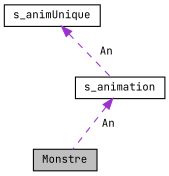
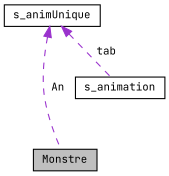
edge "s_animation" -> "s_animUnique": label " An" -> " tab"
edge "Monstre" -> "s_animation": now "Monstre" -> "s_animUnique"
